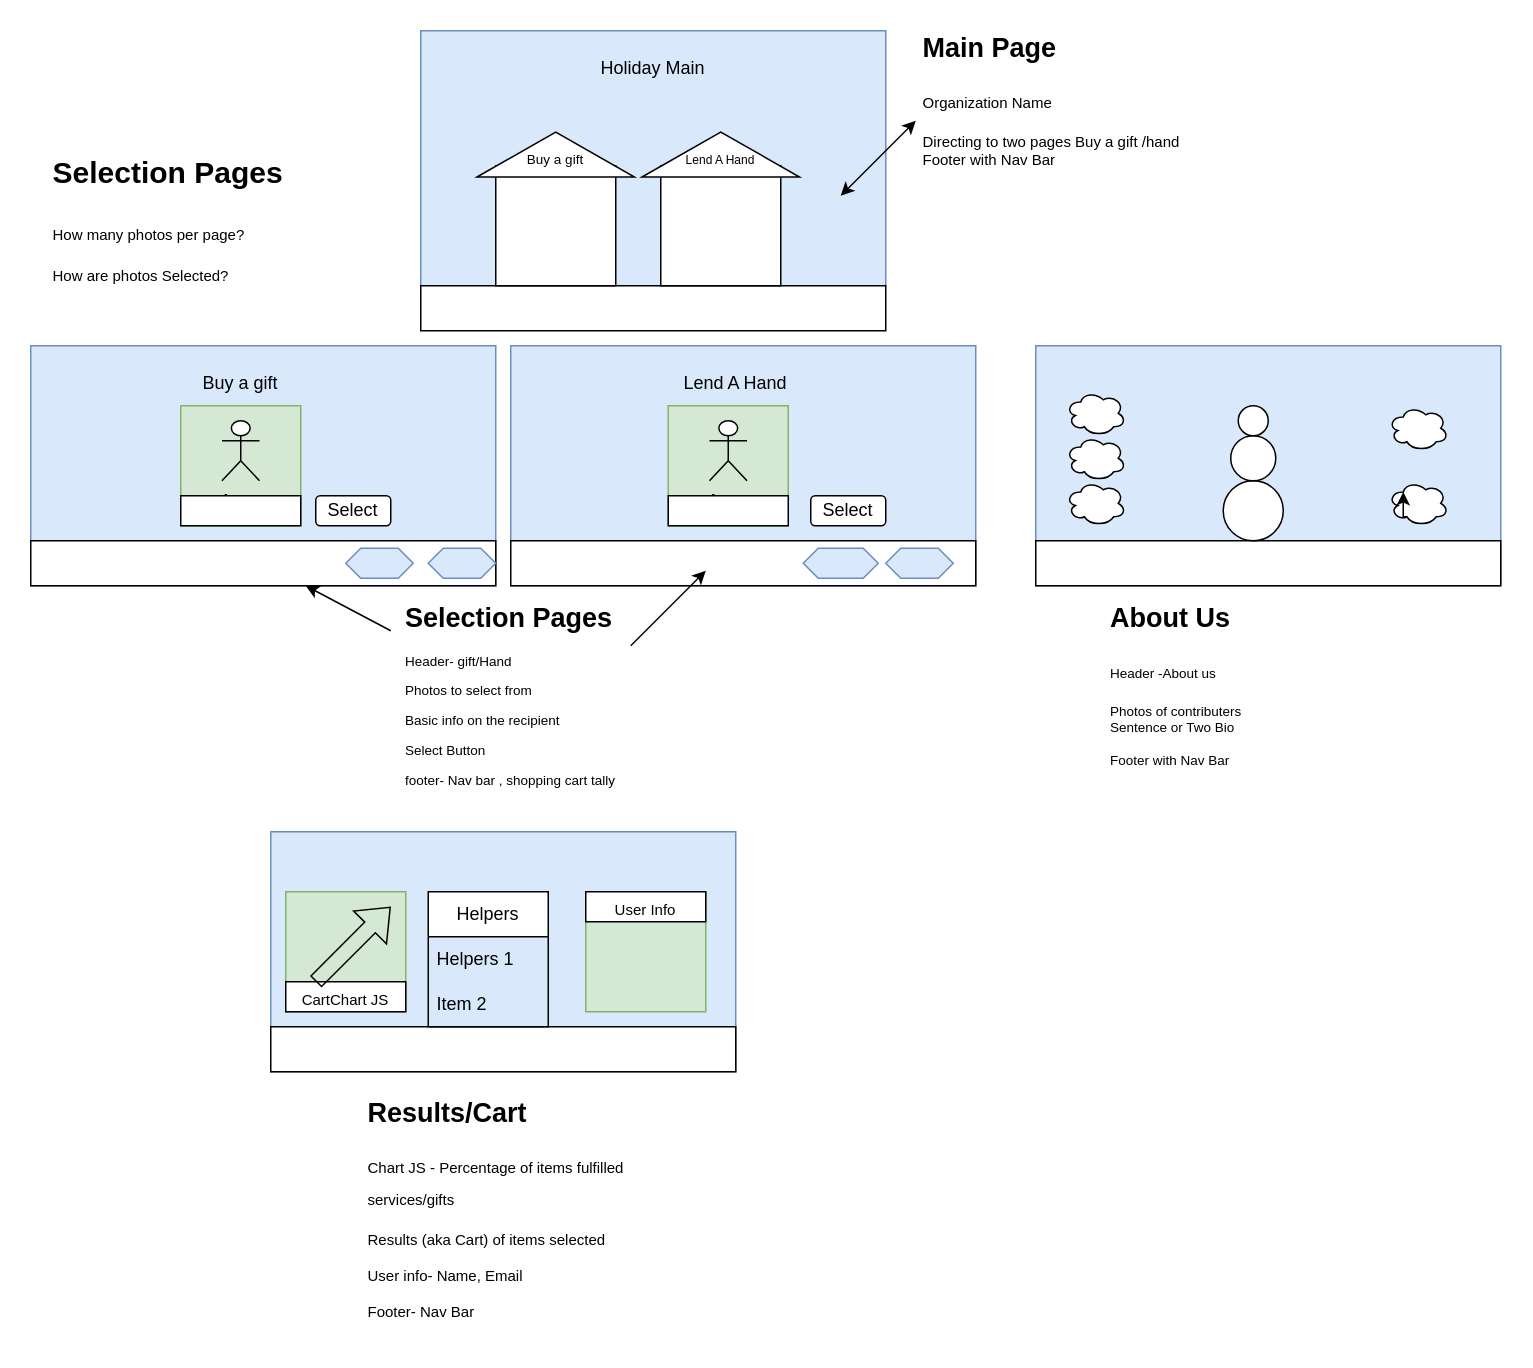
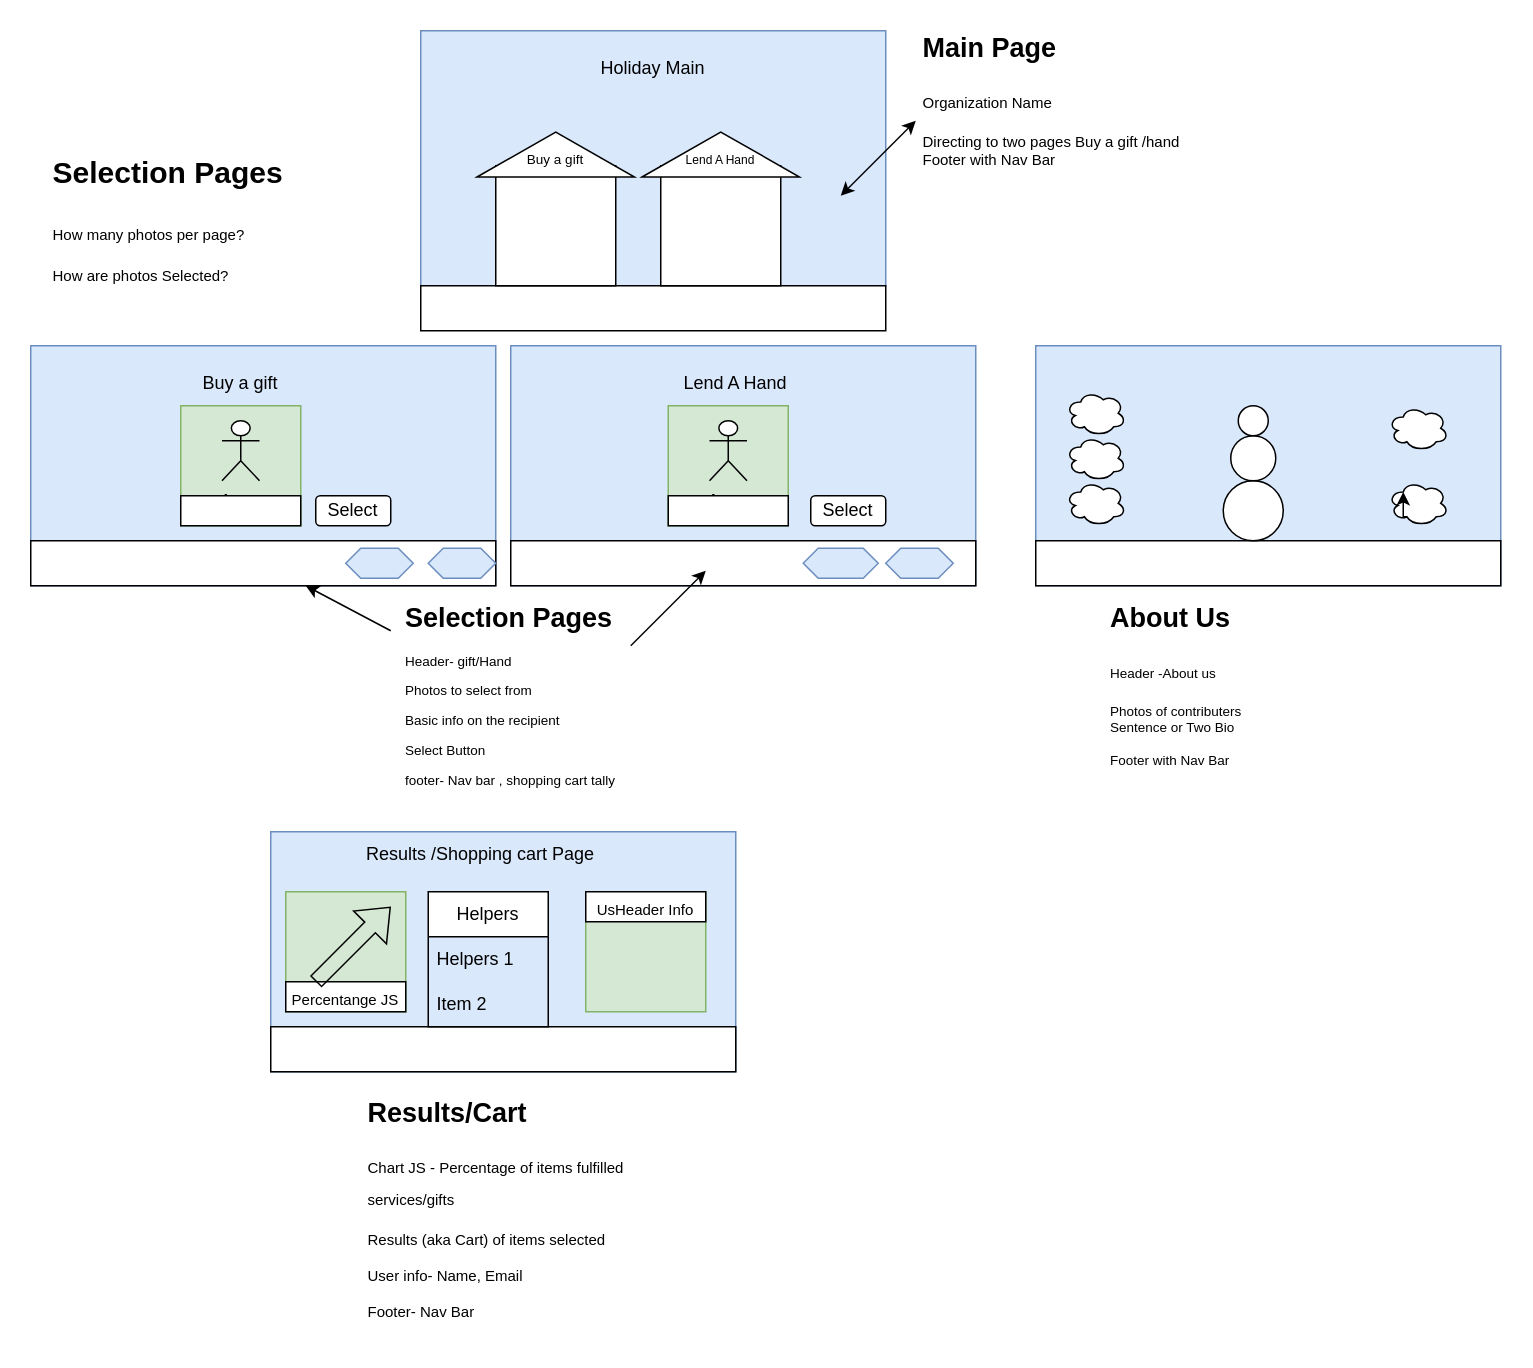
node "Results /Shopping cart Page": added
node "User Info": label "User Info" -> "UsHeader Info"
node "CartChart JS": label "CartChart JS" -> "Percentange JS"
